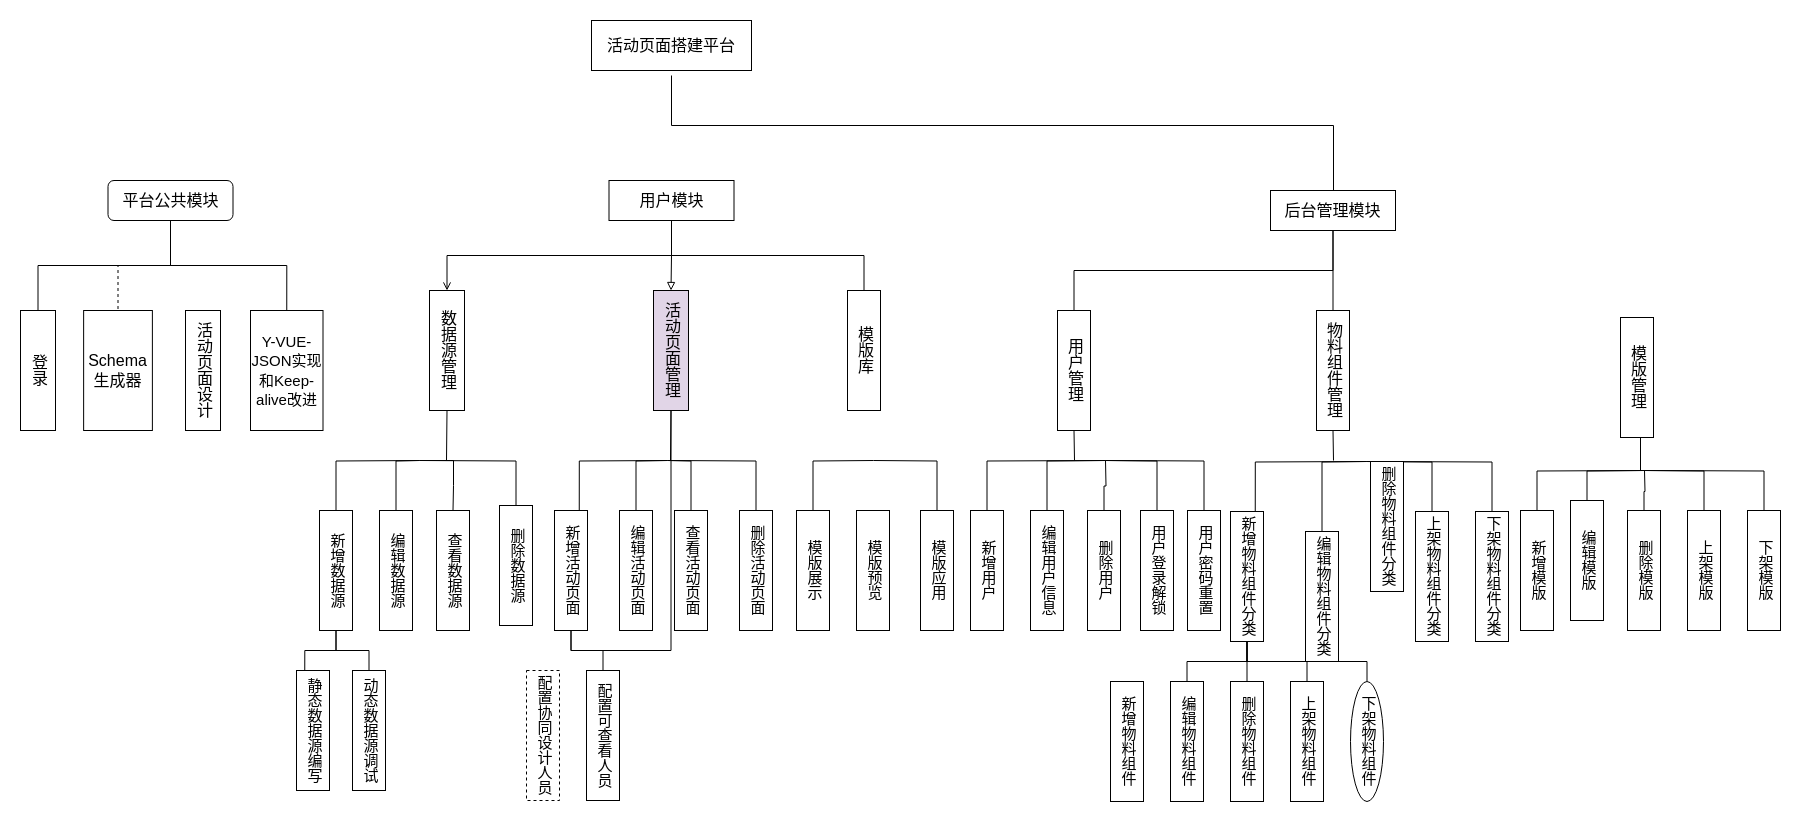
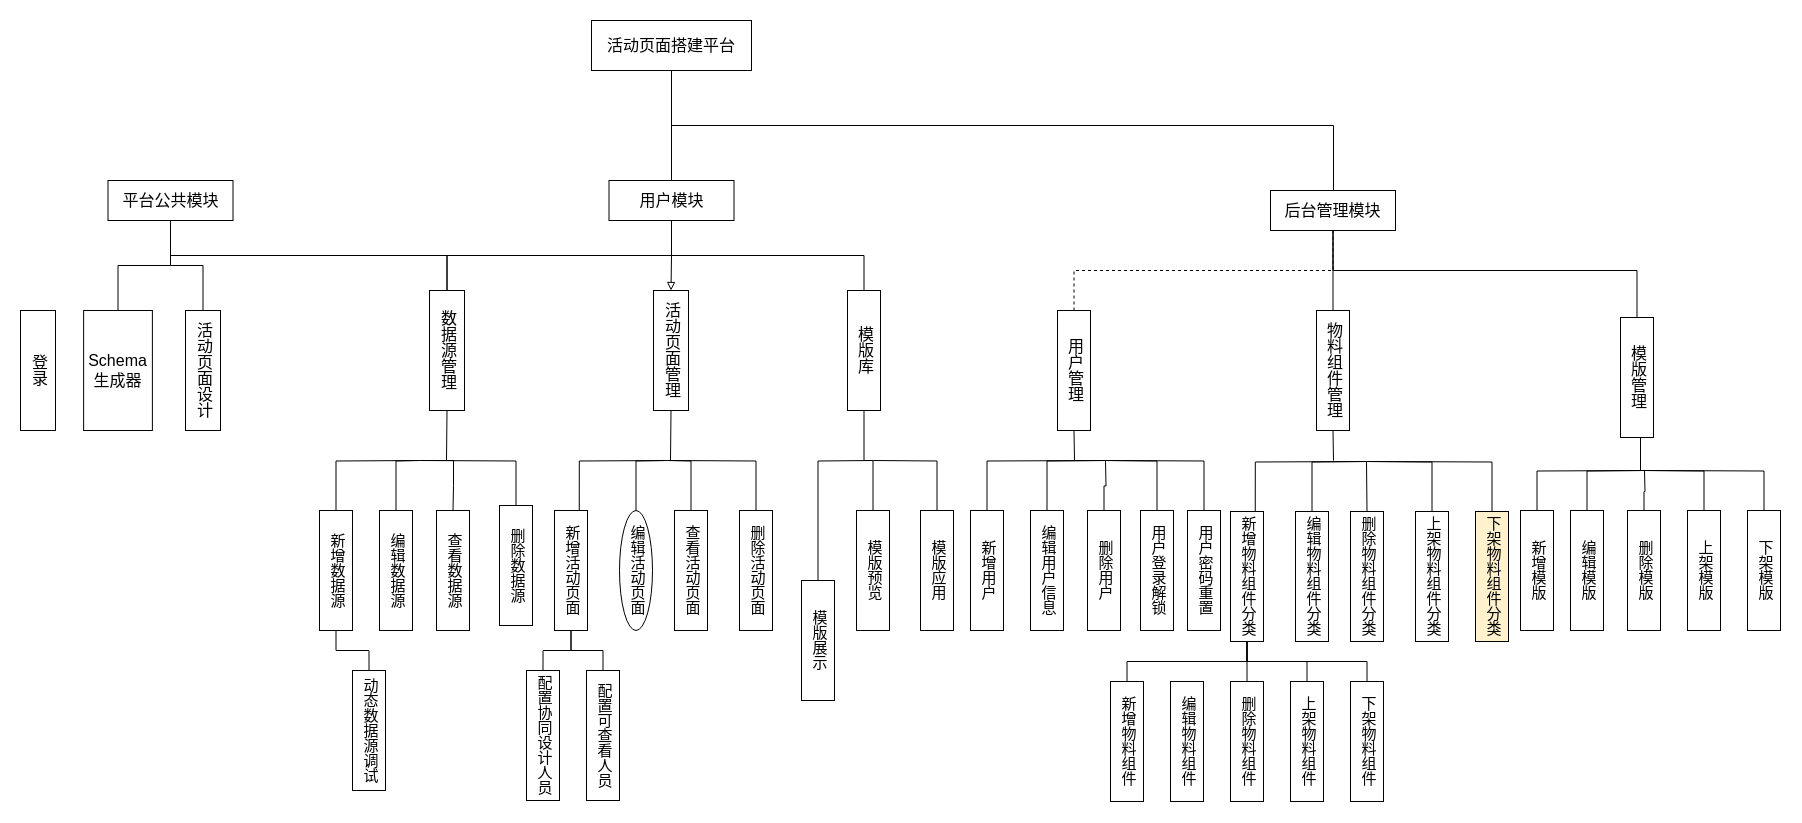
edge "活动页面搭建平台" -- "用户模块": added
node "平台公共模块": shape rounded rectangle -> rectangle
edge "用户模块" -> "数据源管理": arrowhead open -> none
edge "平台公共模块" -- "登录": now "平台公共模块" -- "数据源管理"
edge "平台公共模块" -- "Y-VUE-JSON实现和Keep-alive改进": removed
edge "后台管理模块" -- "用户管理": style solid -> dashed
edge "后台管理模块" -- "模版管理": added
edge "平台公共模块" -- "Schema 生成器": style dashed -> solid
edge "平台公共模块" -- "活动页面设计": added
node "活动页面管理": fillcolor #e1d5e7 -> #ffffff
node "Y-VUE-JSON实现和Keep-alive改进": removed
edge "模版库" -- "模版预览": added
node "删除物料组件分类": moved (1387, 527) -> (1367, 577)
node "编辑模版": moved (1587, 561) -> (1587, 571)
node "编辑活动页面": shape rectangle -> ellipse
node "模版展示": moved (813, 571) -> (818, 641)
node "下架物料组件分类": fillcolor #ffffff -> #fff2cc
edge "活动页面管理" -- "新增活动页面": now "配置协同设计人员" -- "新增活动页面"
node "编辑物料组件分类": moved (1322, 597) -> (1312, 577)
edge "新增数据源" -- "静态数据源编写": removed
edge "新增物料组件分类" -- "新增物料组件": added
edge "新增物料组件分类" -- "编辑物料组件": removed
node "静态数据源编写": removed
node "配置协同设计人员": style dashed -> solid
node "下架物料组件": shape ellipse -> rectangle
